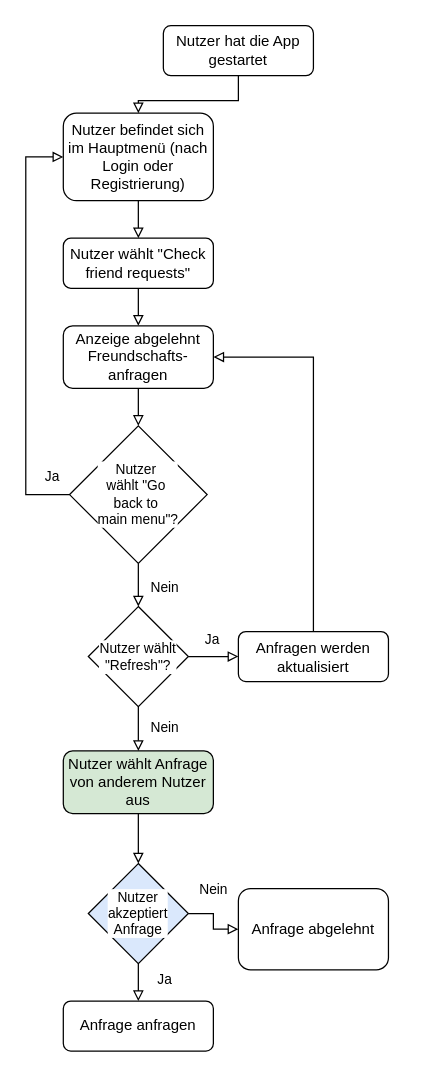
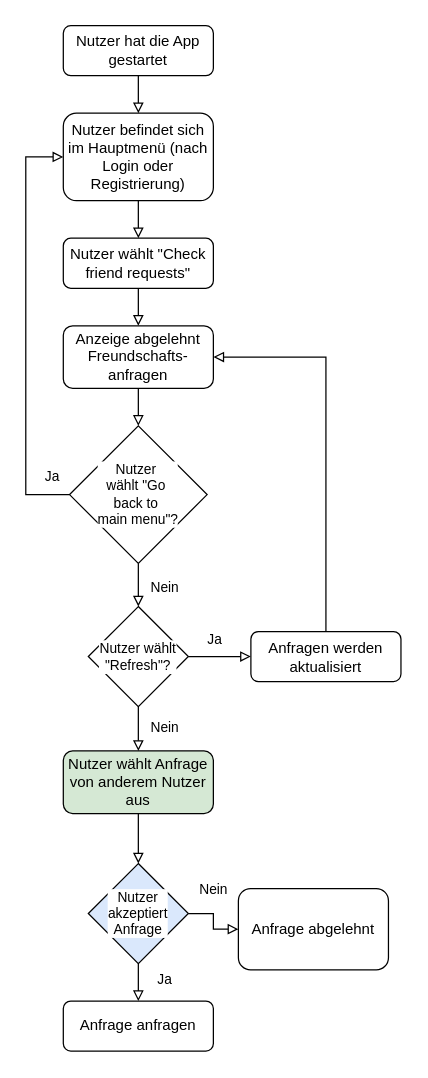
node "Nutzer hat die App gestartet": moved (238, 51) -> (138, 51)
node "Anfragen werden aktualisiert": moved (313, 656) -> (326, 656)
